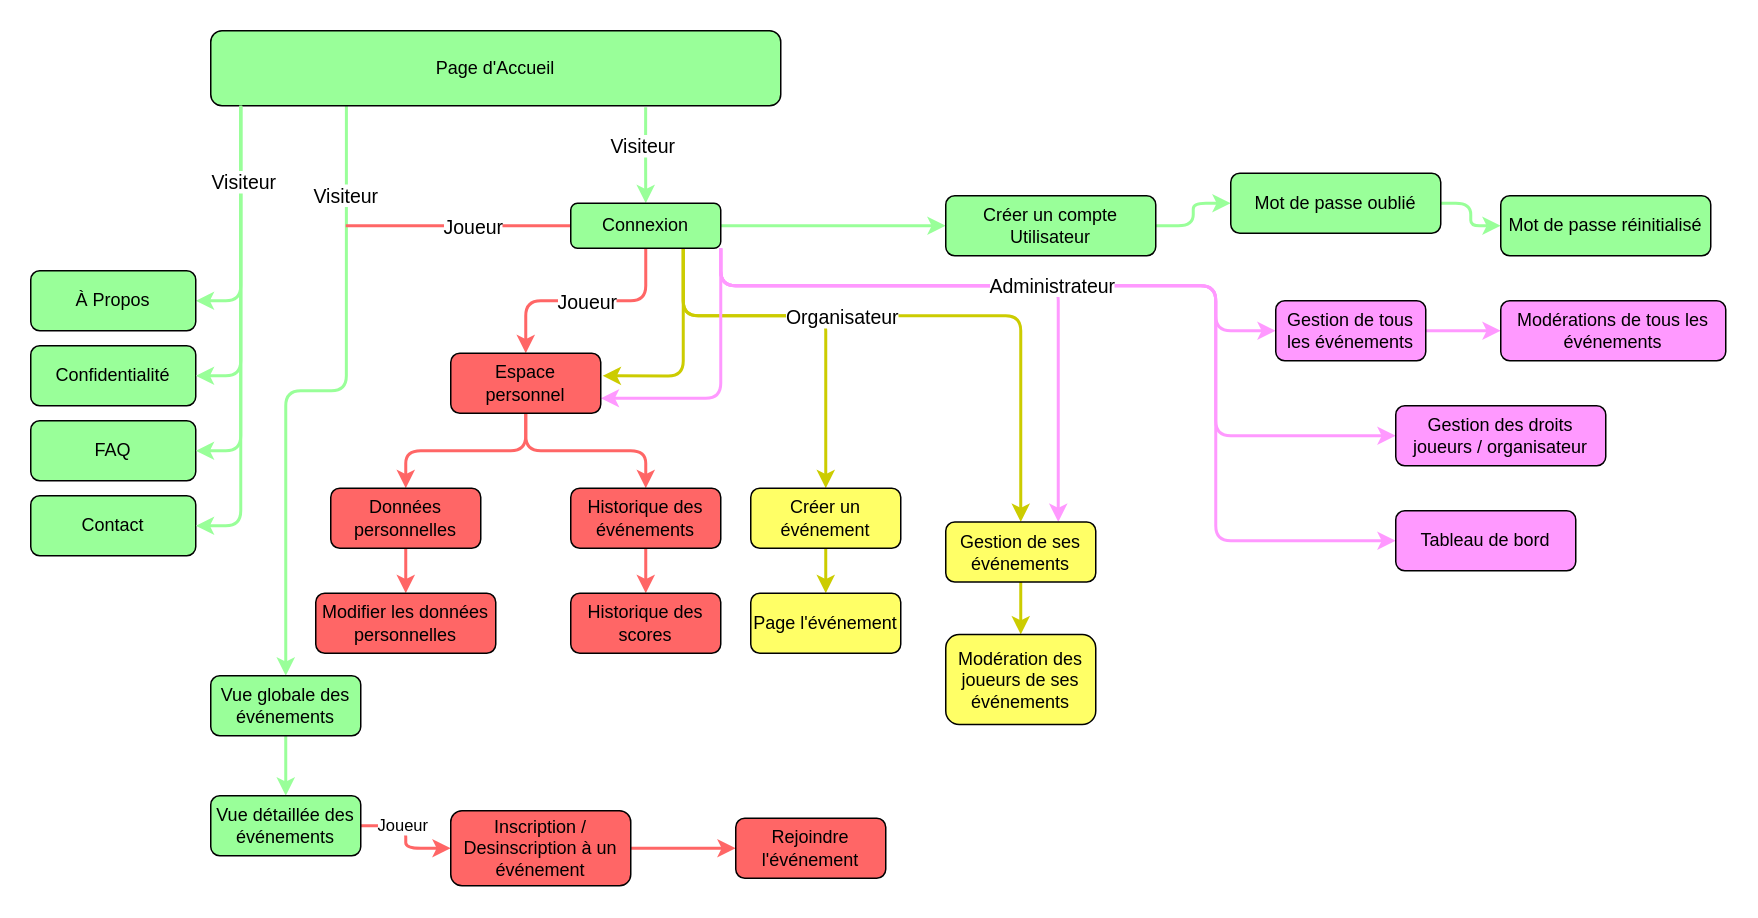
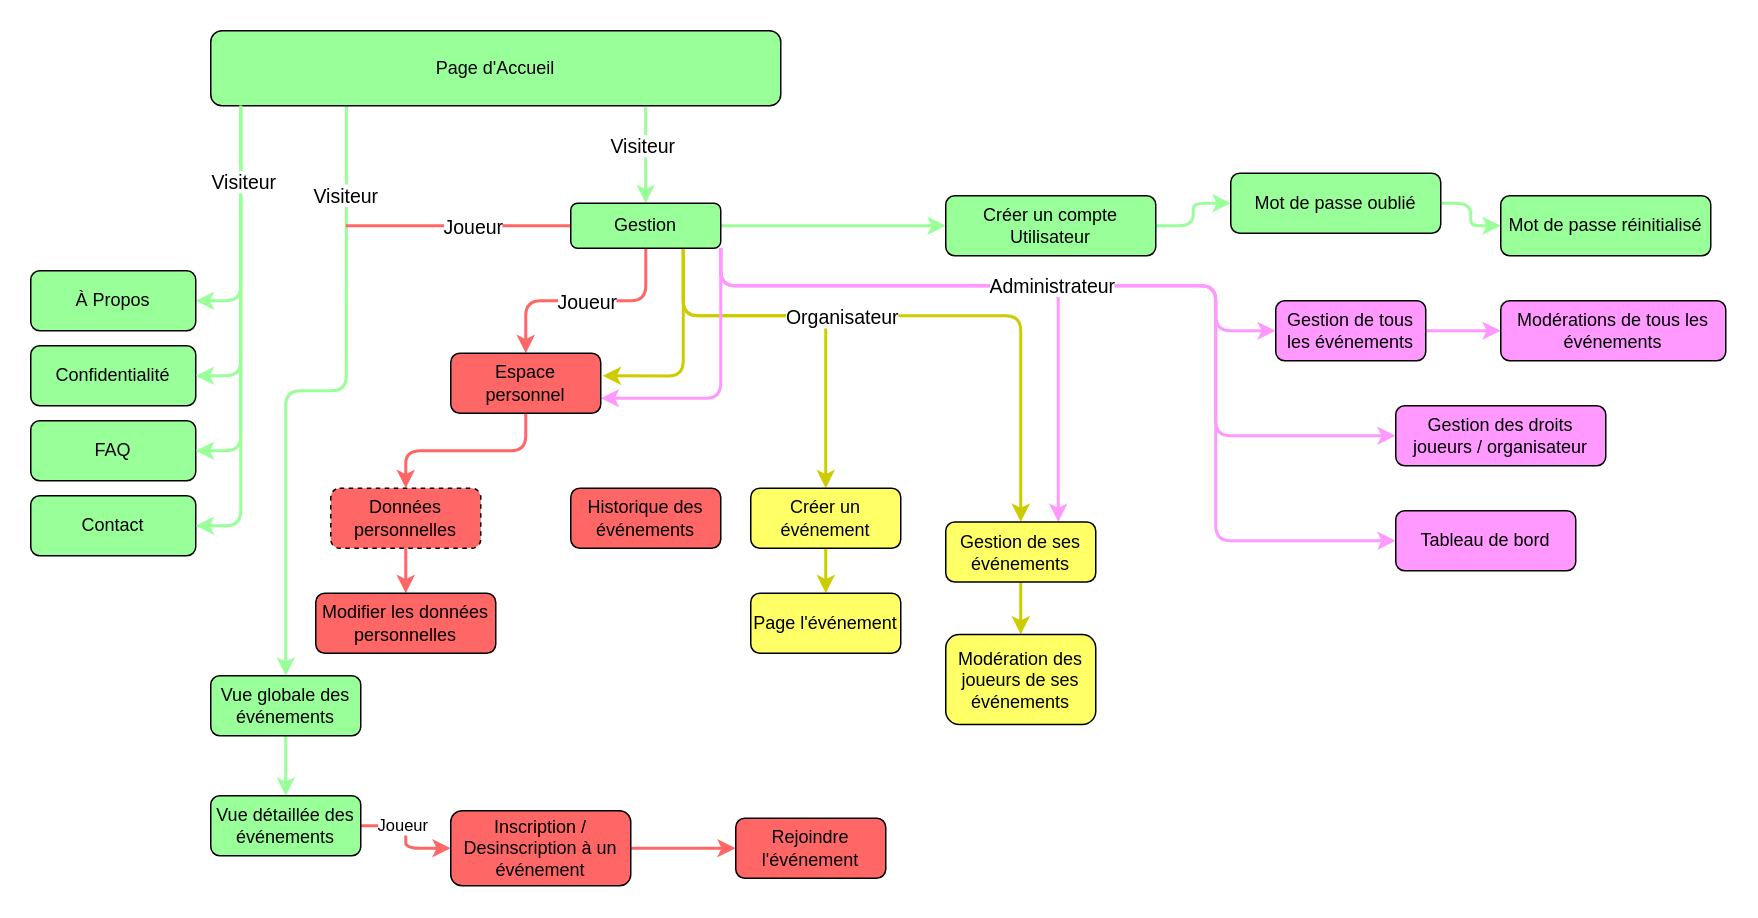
node "Connexion": label "Connexion" -> "Gestion"
edge "Espace personnel" -> "Historique des événements": removed
node "Données personnelles": style solid -> dashed
edge "Historique des événements" -> "Historique des scores": removed
node "Historique des scores": removed
